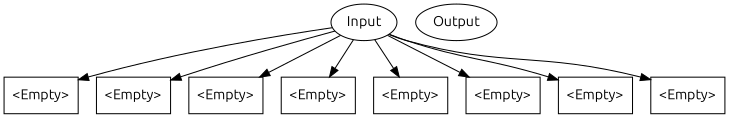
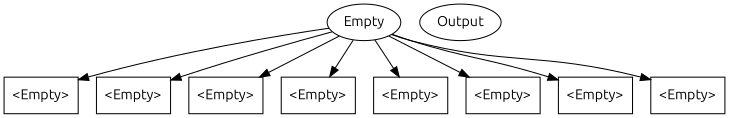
node "Input": label "Input" -> "Empty"
